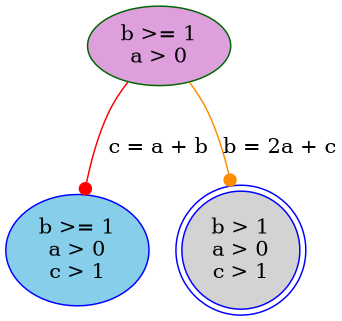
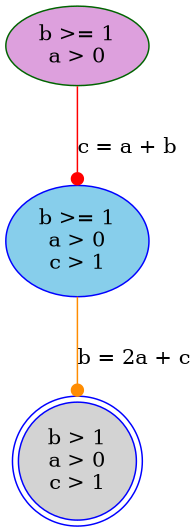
edge "b >= 1 a > 0" -> "b > 1 a > 0 c > 1": now "b >= 1 a > 0 c > 1" -> "b > 1 a > 0 c > 1"
